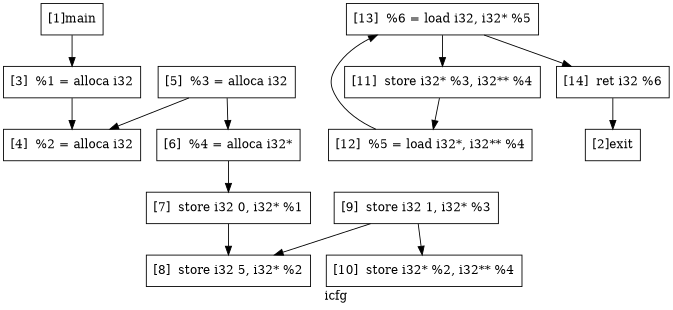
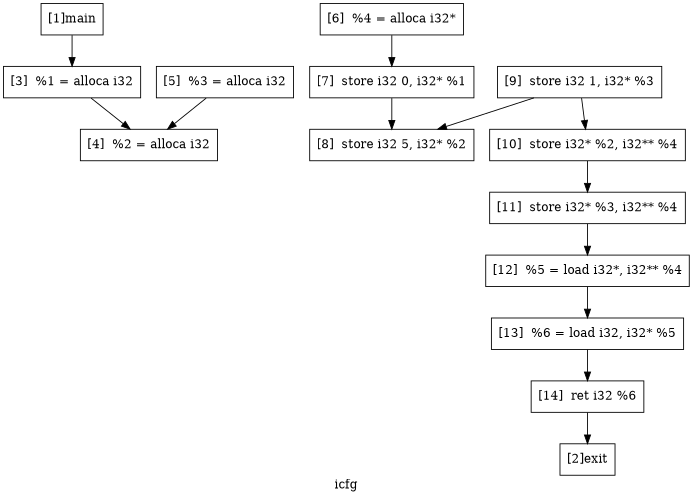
edge "[13]  %6 = load i32, i32* %5" -> "[11]  store i32* %3, i32** %4": now "[10]  store i32* %2, i32** %4" -> "[11]  store i32* %3, i32** %4"
edge "[5]  %3 = alloca i32" -> "[6]  %4 = alloca i32*": removed
